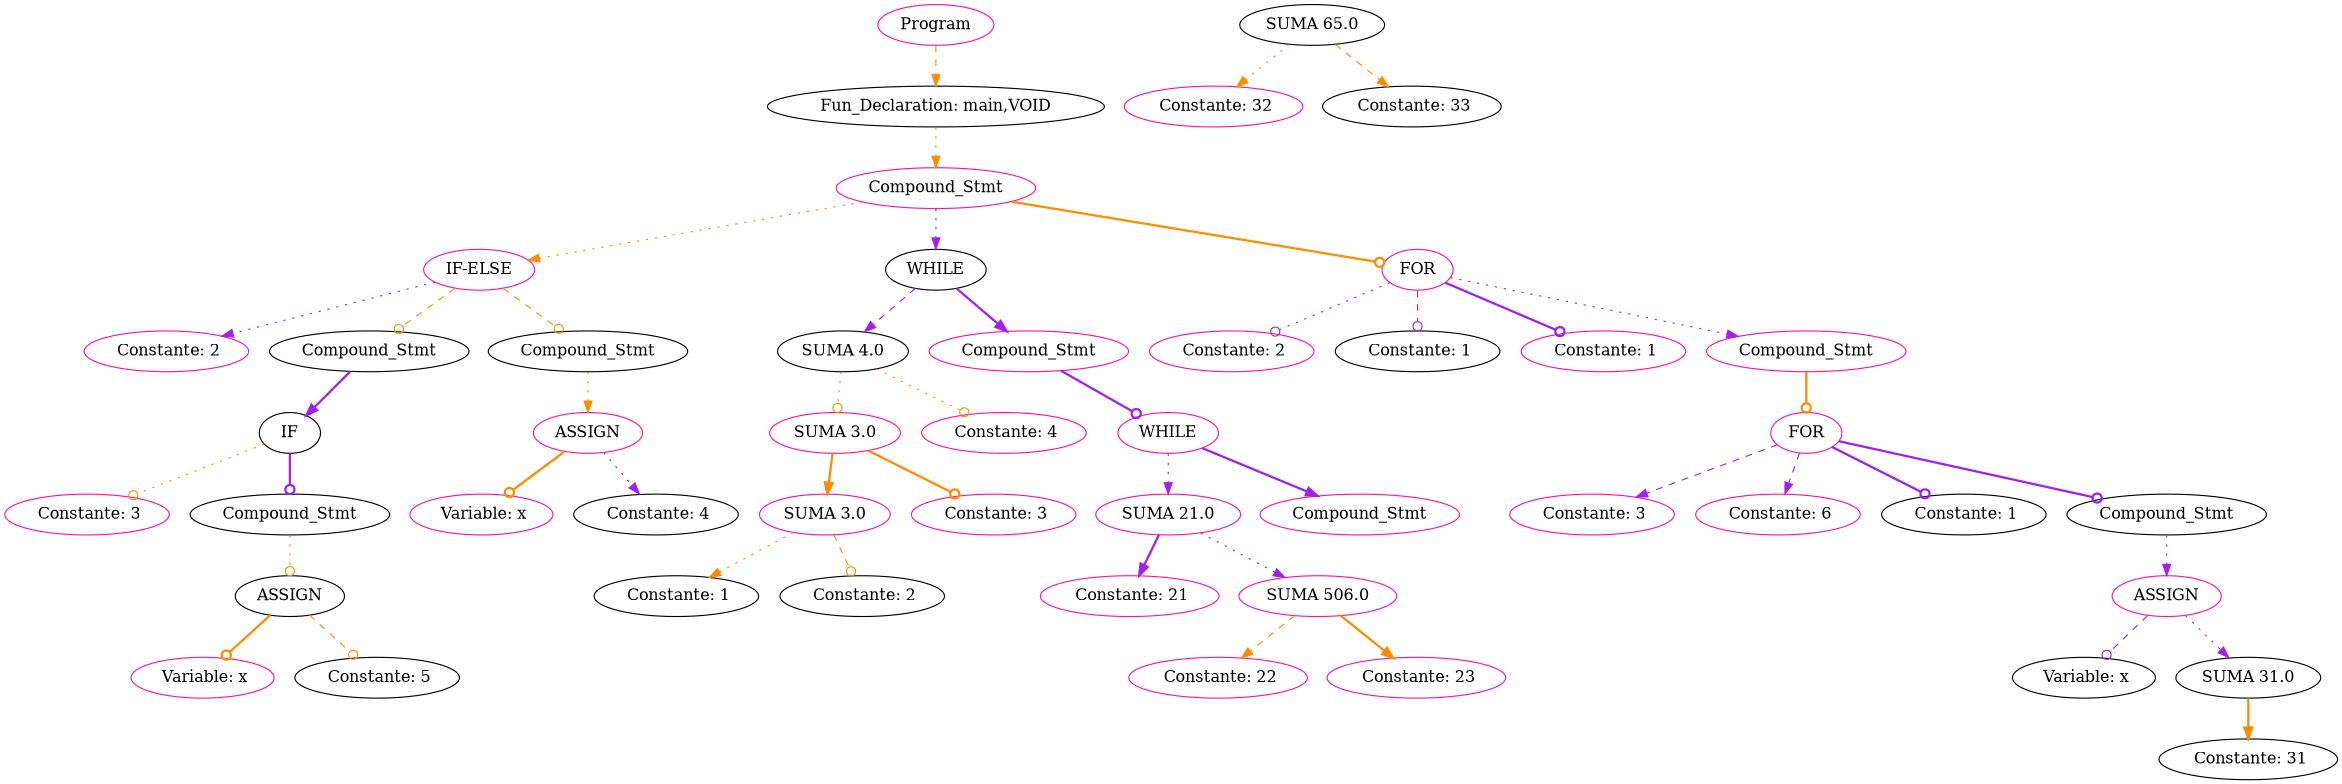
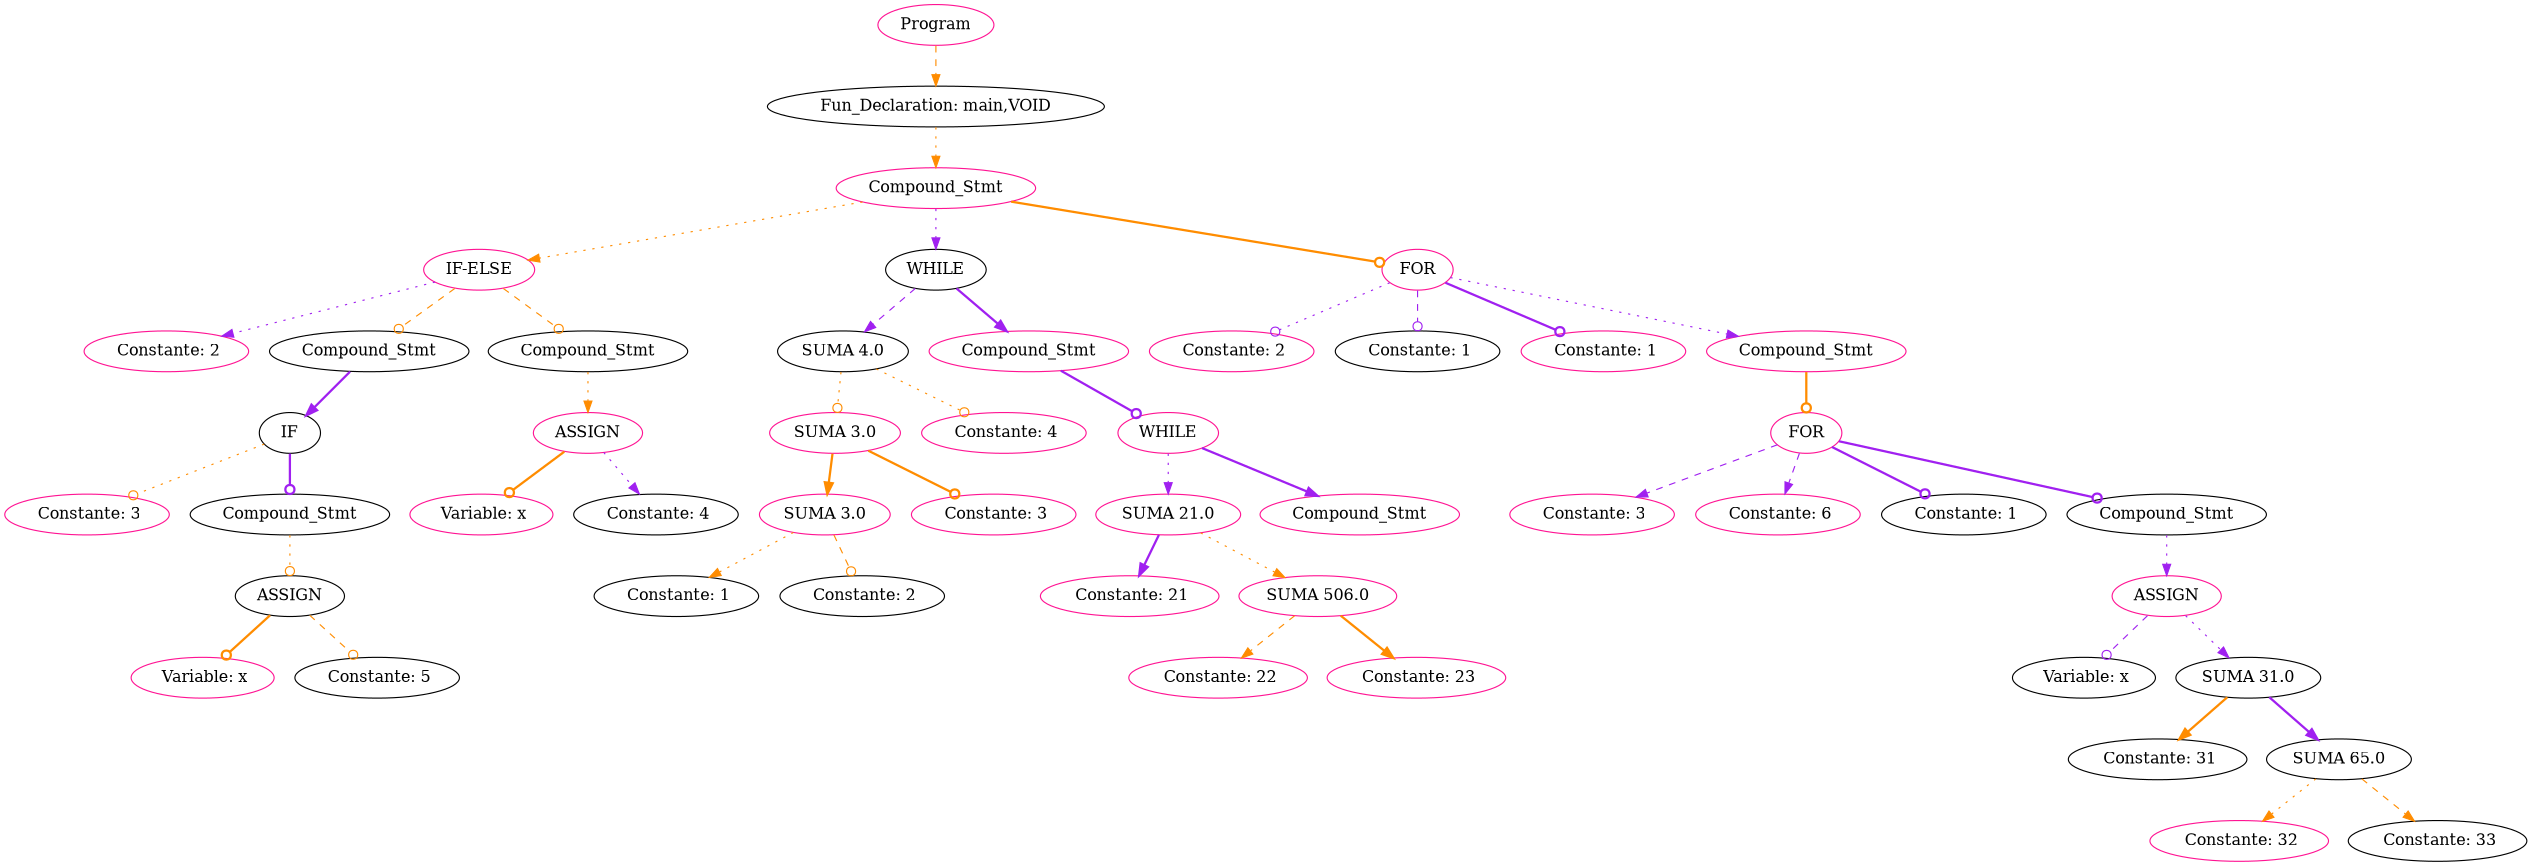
edge "SUMA 21.0" -> "SUMA 506.0": color purple -> darkorange
edge "SUMA 31.0" -> "SUMA 65.0": added
